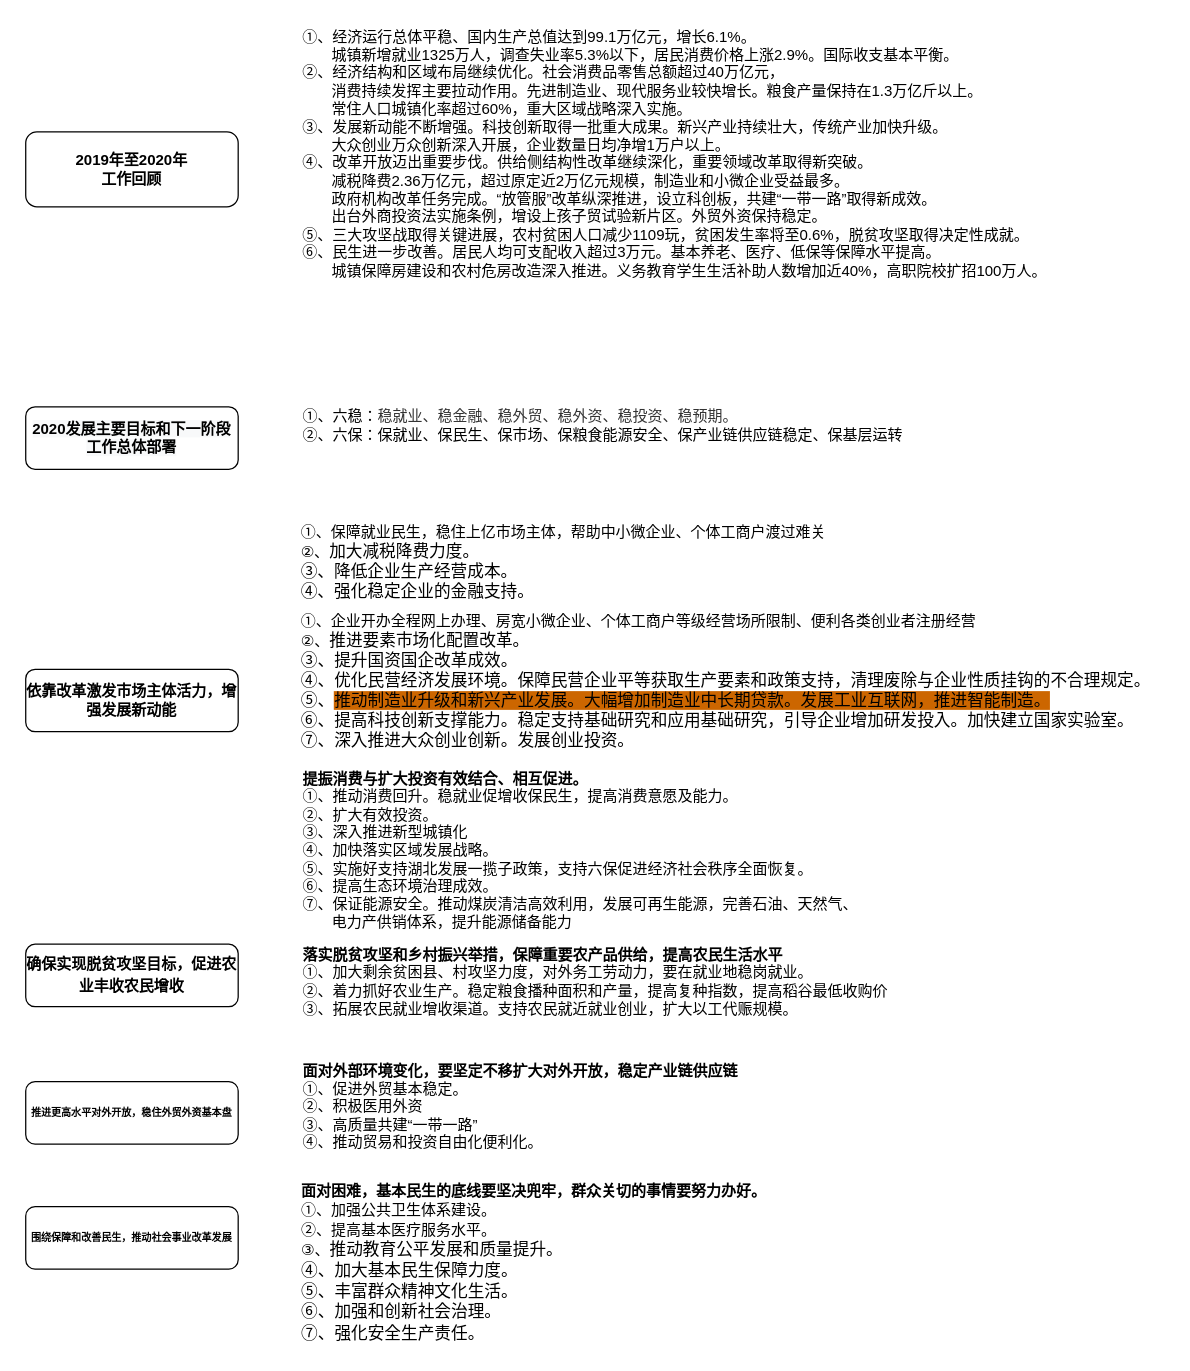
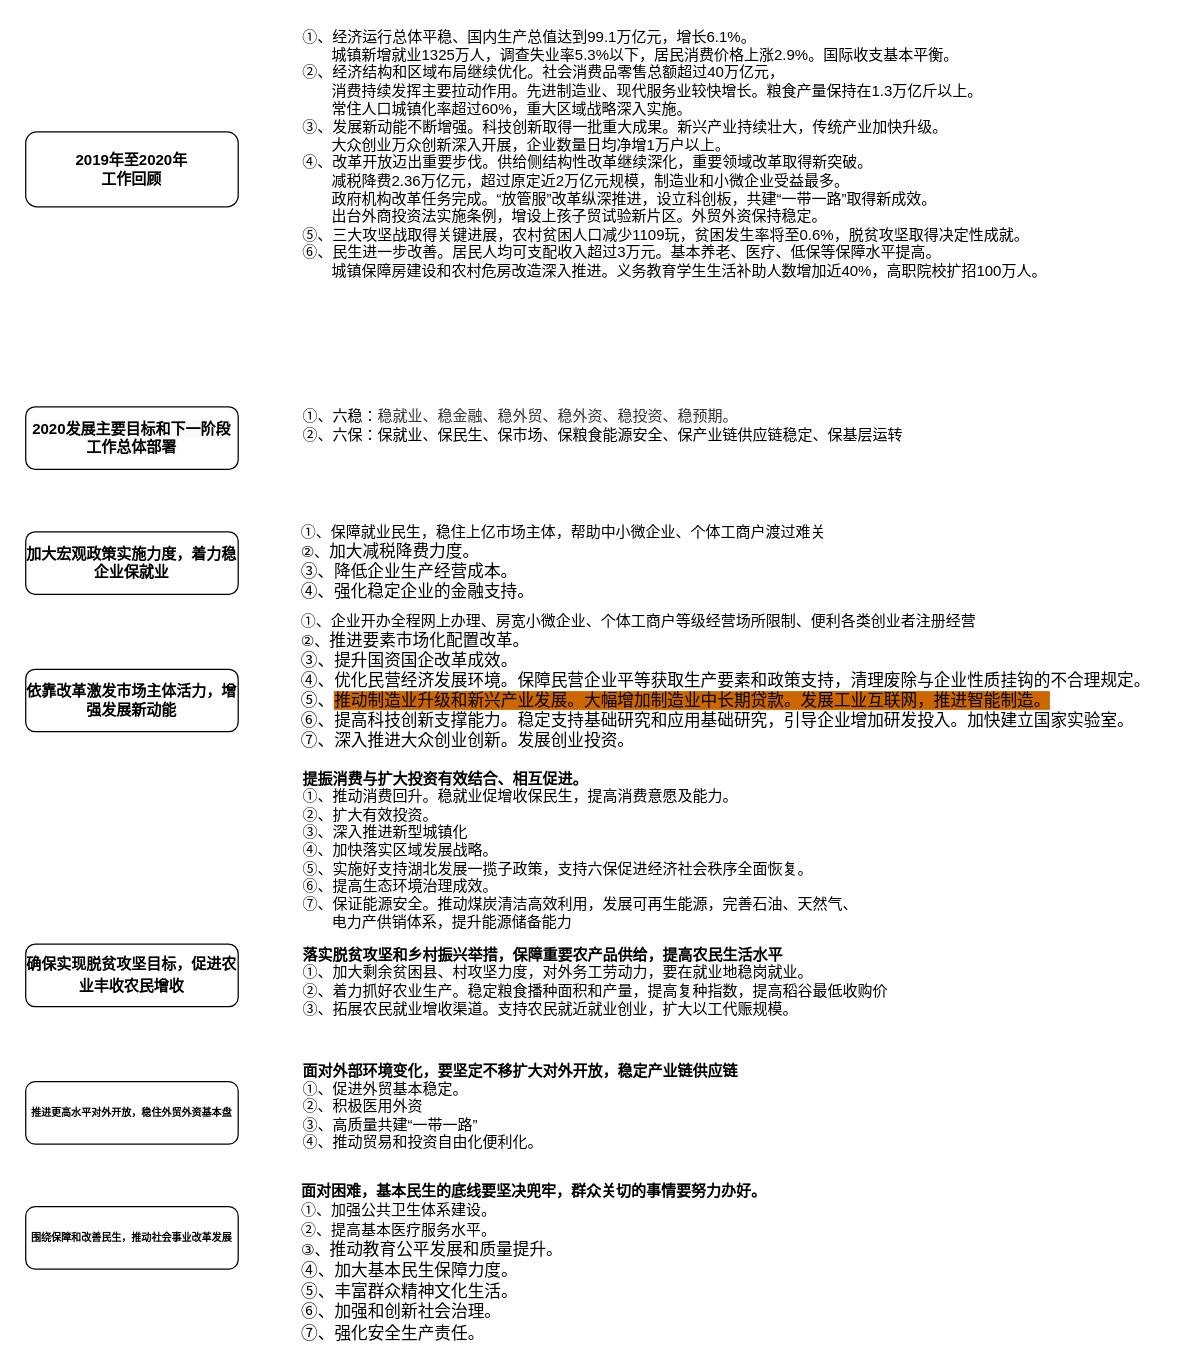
node "加大宏观政策实施力度，着力稳企业保就业": added
